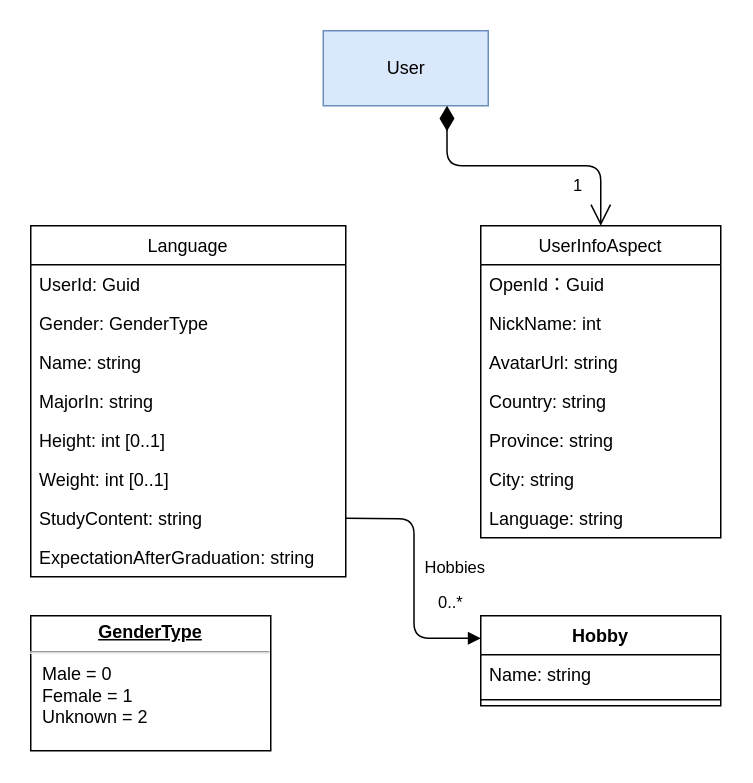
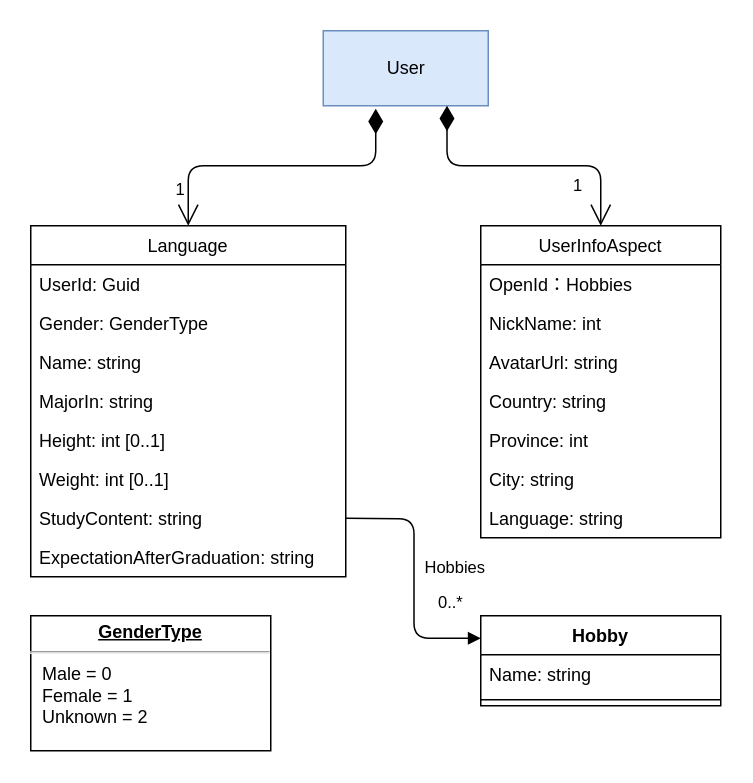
edge "User" -- "Language": added, label "1"
node "OpenId：Guid": label "OpenId：Guid" -> "OpenId：Hobbies"
node "Province: string": label "Province: string" -> "Province: int"
